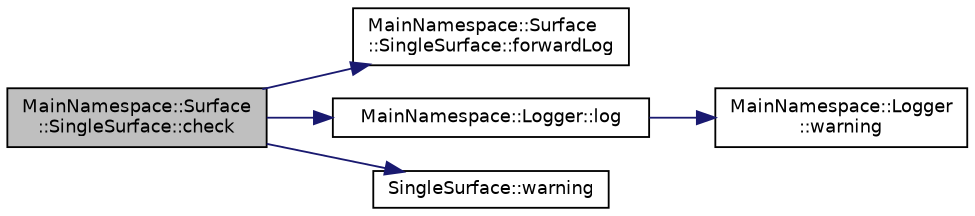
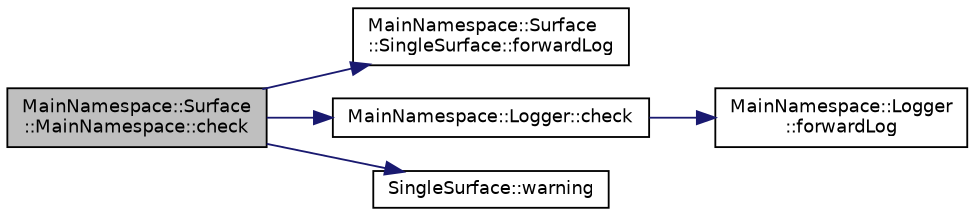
node "MainNamespace::Surface ::SingleSurface::check": label "MainNamespace::Surface ::SingleSurface::check" -> "MainNamespace::Surface ::MainNamespace::check"
node "MainNamespace::Logger::log": label "MainNamespace::Logger::log" -> "MainNamespace::Logger::check"
node "MainNamespace::Logger ::warning": label "MainNamespace::Logger ::warning" -> "MainNamespace::Logger ::forwardLog"
